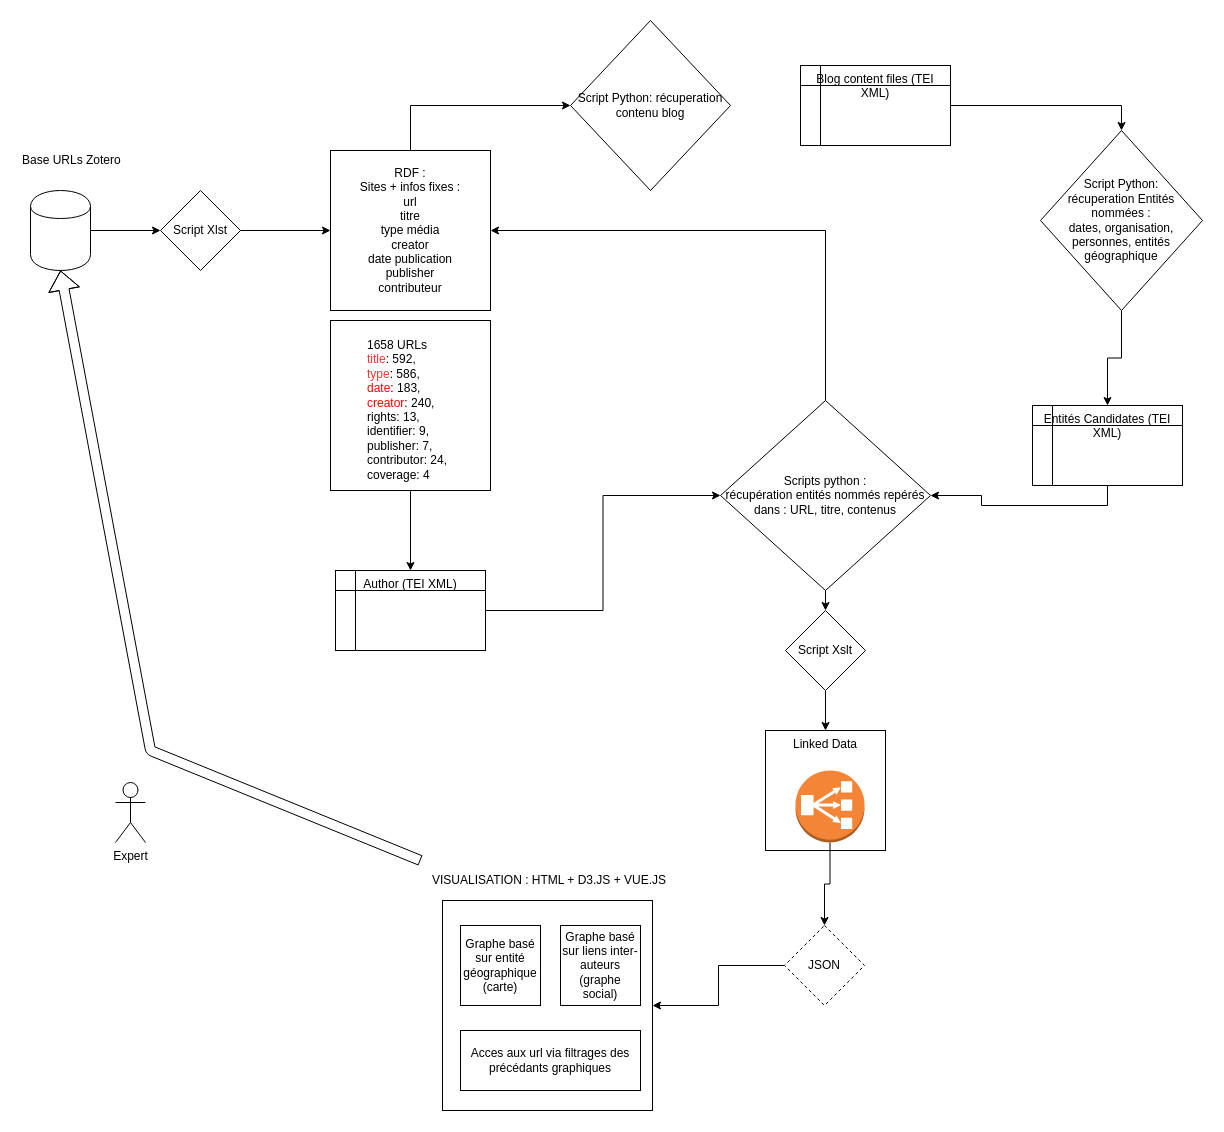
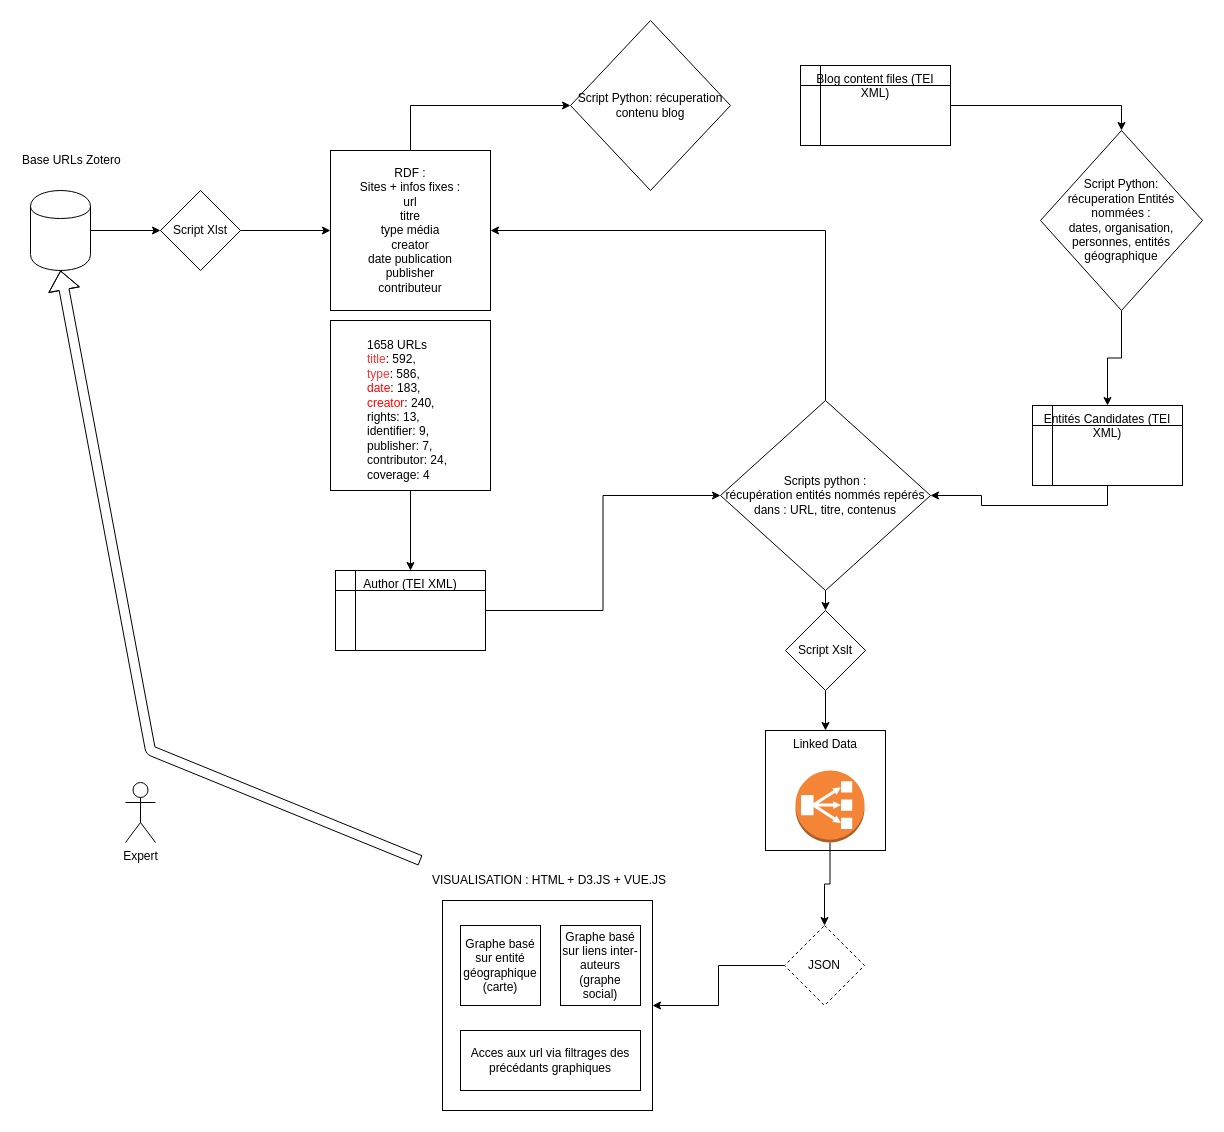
node "Expert": moved (131, 813) -> (141, 813)
